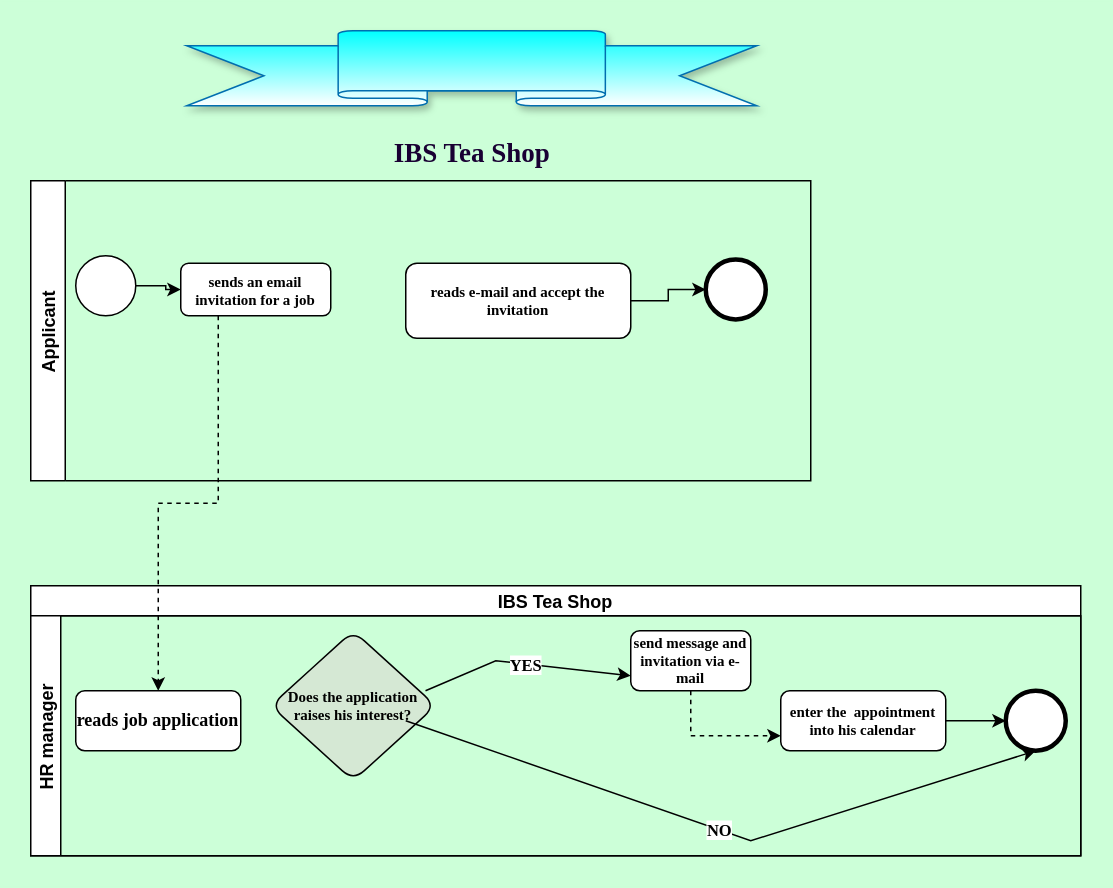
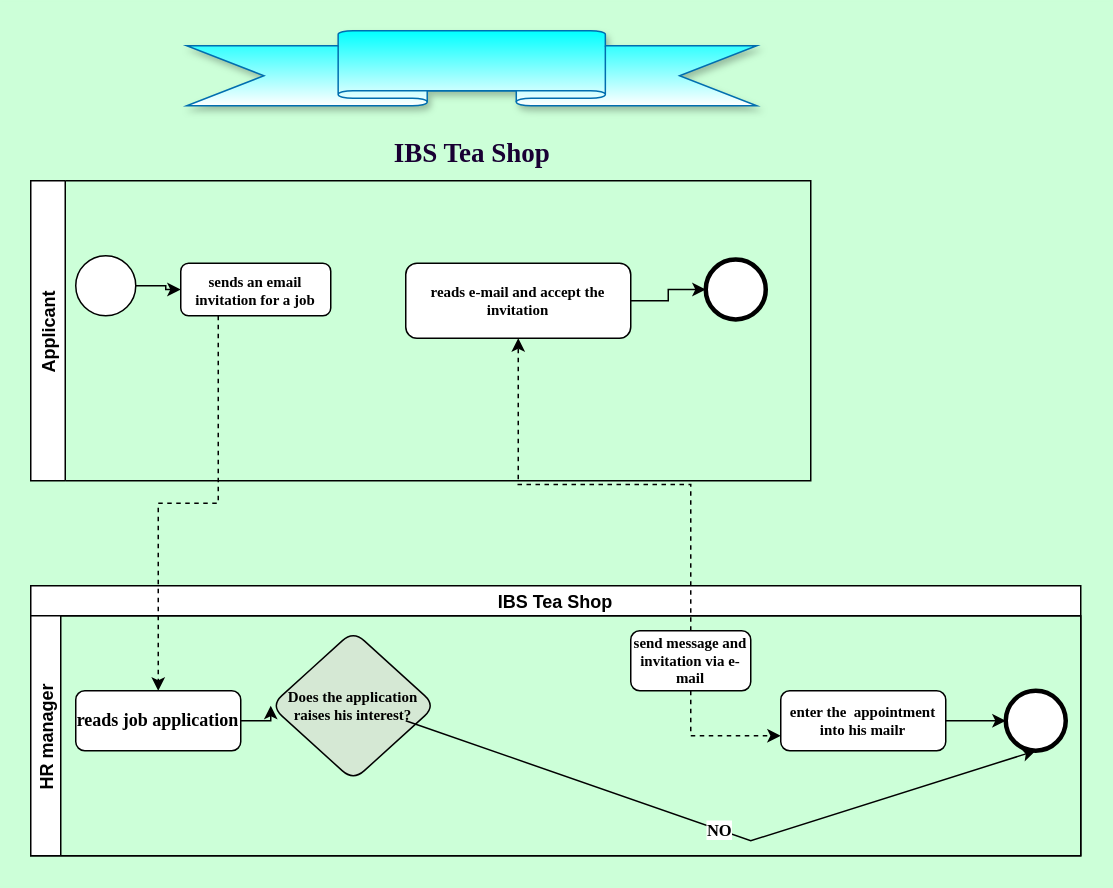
edge "send message and invitation via e-mail" -> "reads e-mail and accept the invitation": added
edge "Does the application raises his interest?" -> "send message and invitation via e-mail": removed, label "YES"
edge "reads job application" -> "Does the application raises his interest?": added
node "enter the appointment into his calendar": label "enter the appointment into his calendar" -> "enter the appointment into his mailr"
